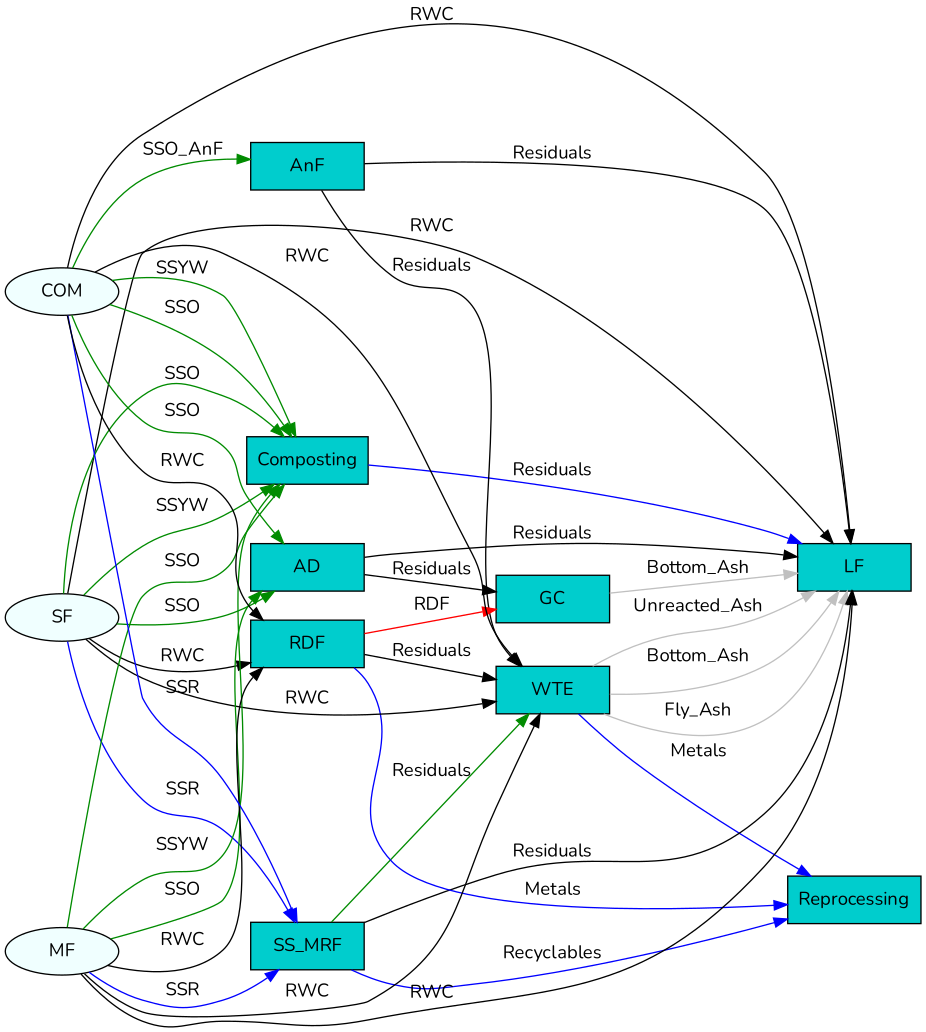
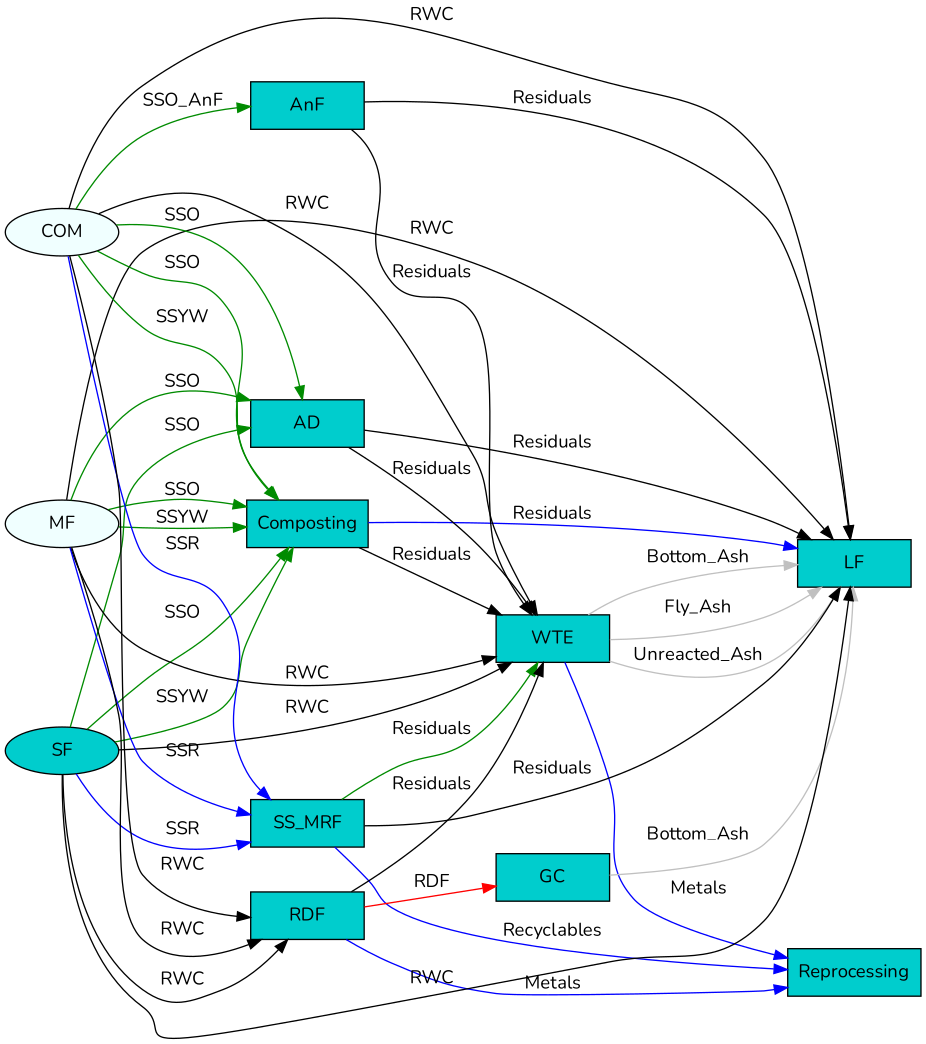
edge "Composting" -> "WTE": added, label "Residuals"
edge "AD" -> "GC": now "AD" -> "WTE"
node "SF": fillcolor azure -> cyan3
